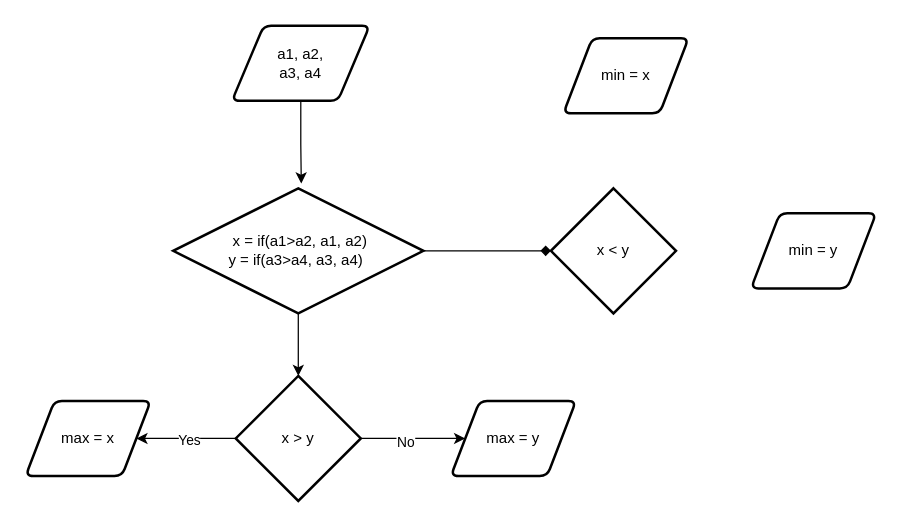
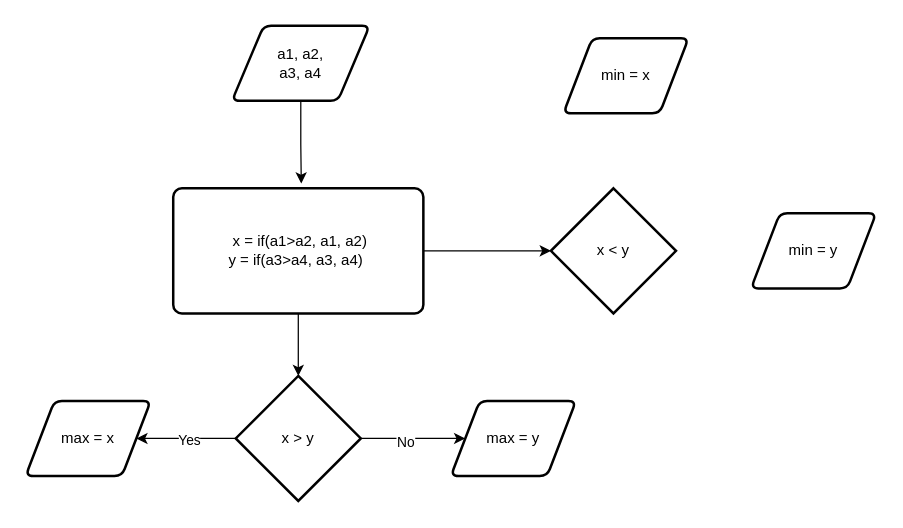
node "x = if(a1>a2, a1, a2) y = if(a3>a4, a3, a4)": shape diamond -> rounded rectangle
edge "x = if(a1>a2, a1, a2) y = if(a3>a4, a3, a4)" -> "x < y": arrowhead diamond -> classic
